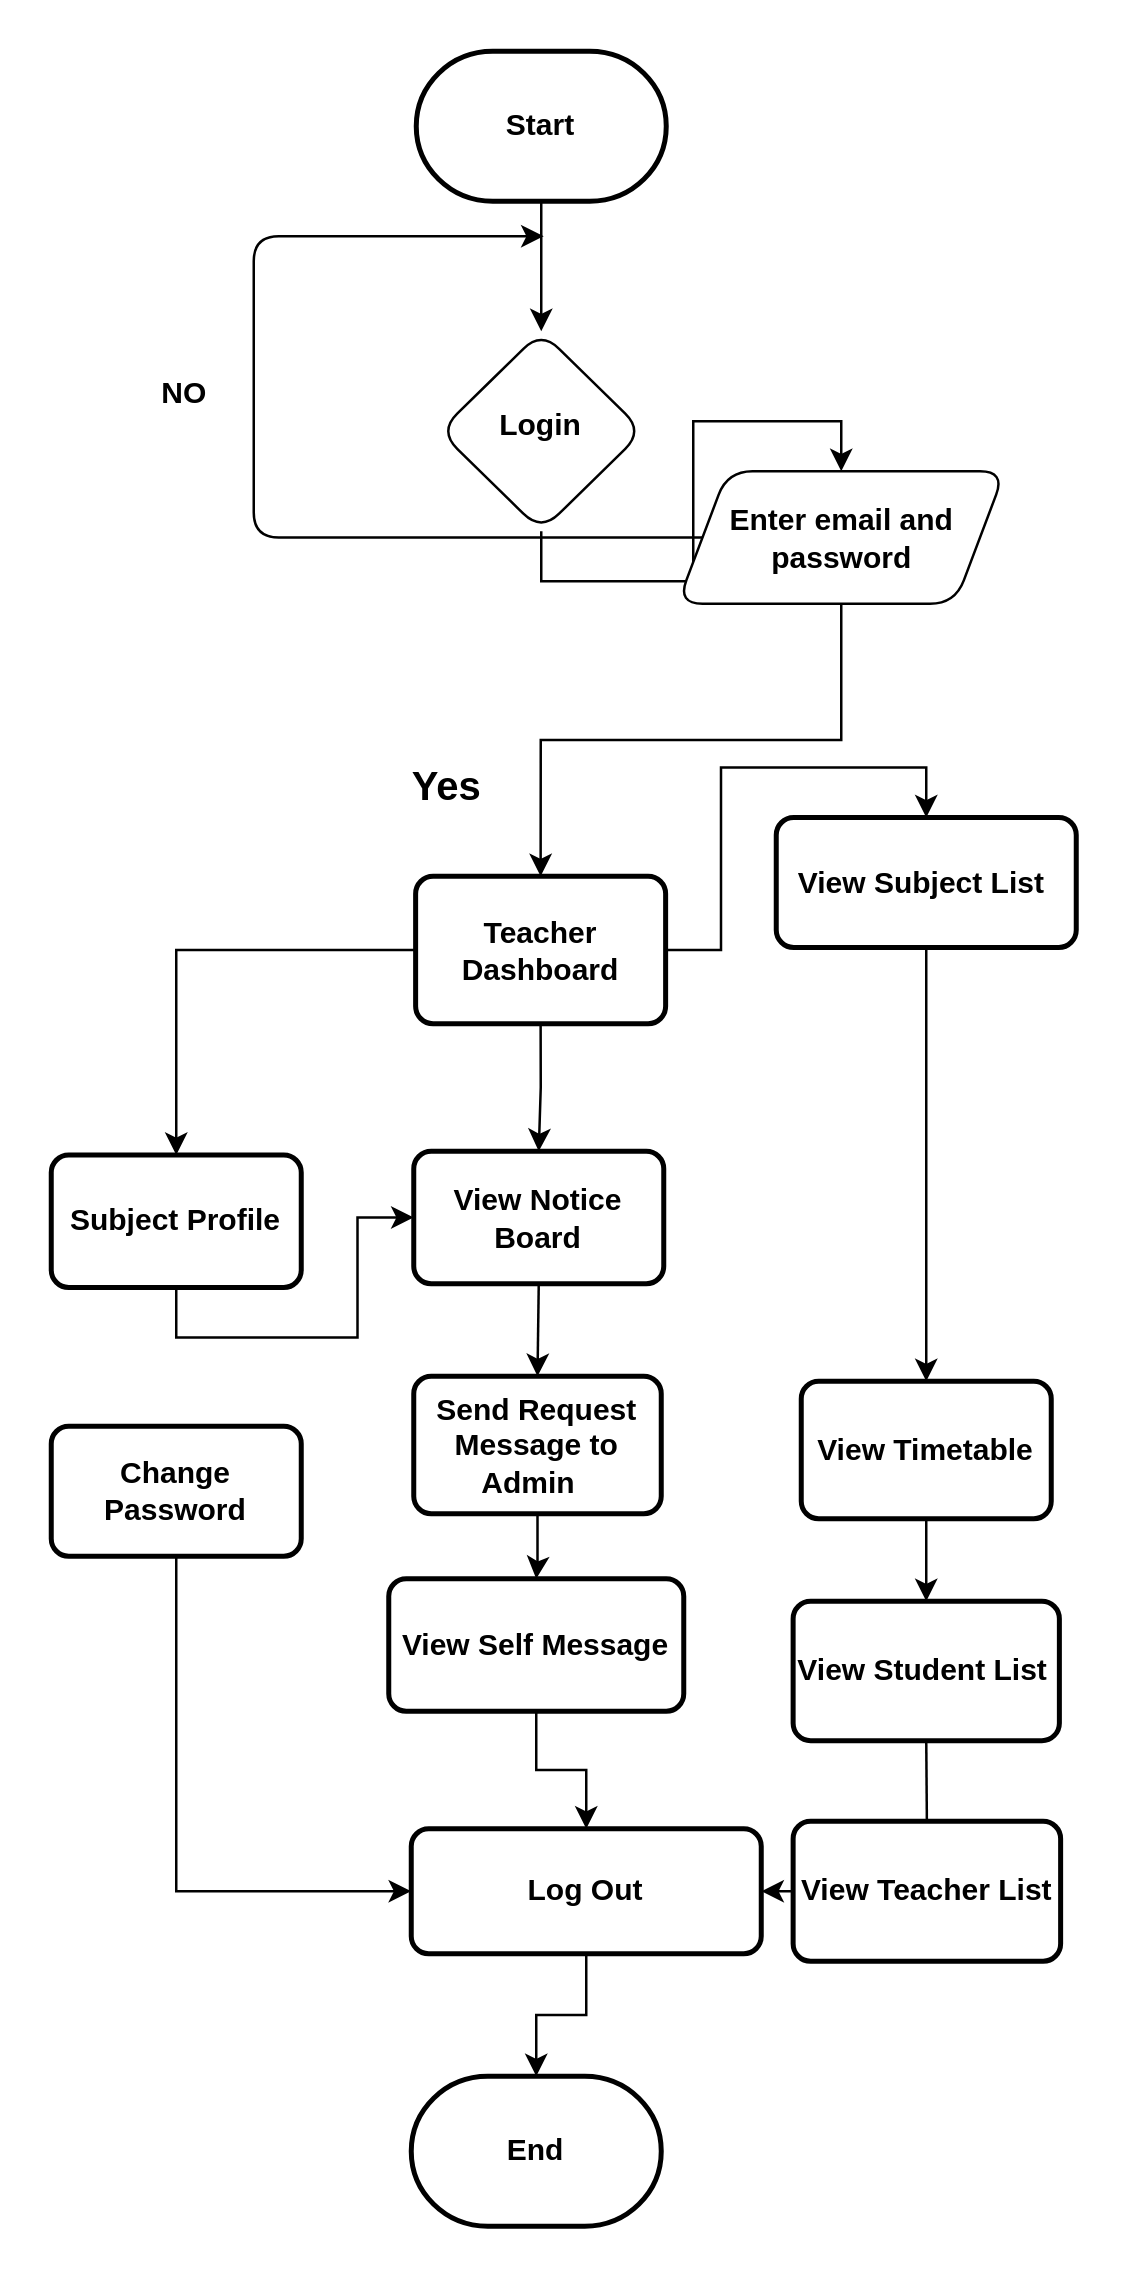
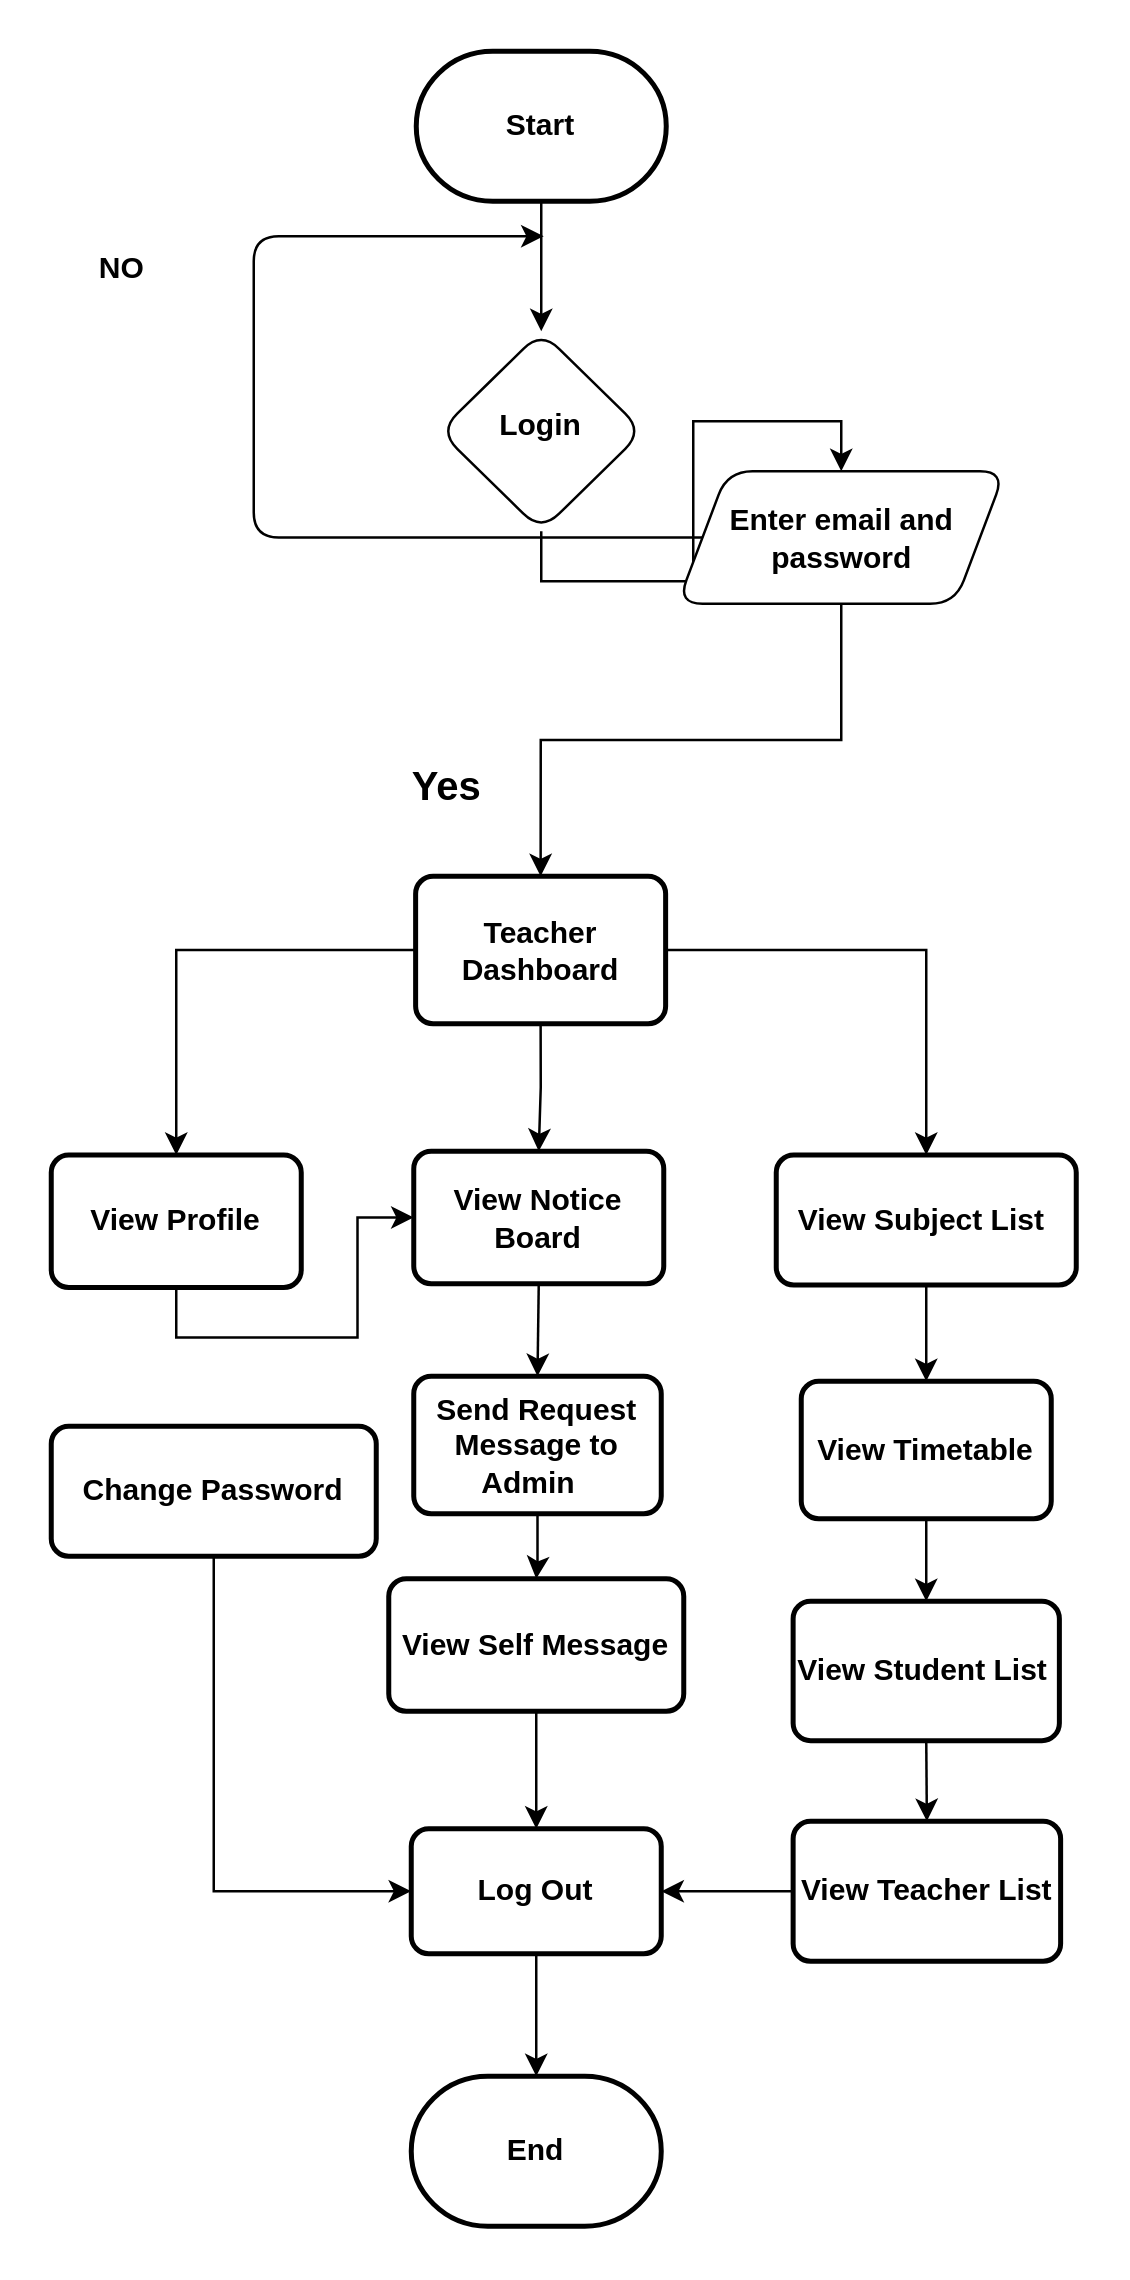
node "NO": moved (184, 394) -> (121, 269)
node "View Subject List": moved (926, 883) -> (926, 1220)
node "Subject Profile": label "Subject Profile" -> "View Profile"
node "Change Password": size 250x130 -> 325x130
edge "View Student List" -- "View Teacher List": arrowhead none -> classic
node "Log Out": size 350x125 -> 250x125
